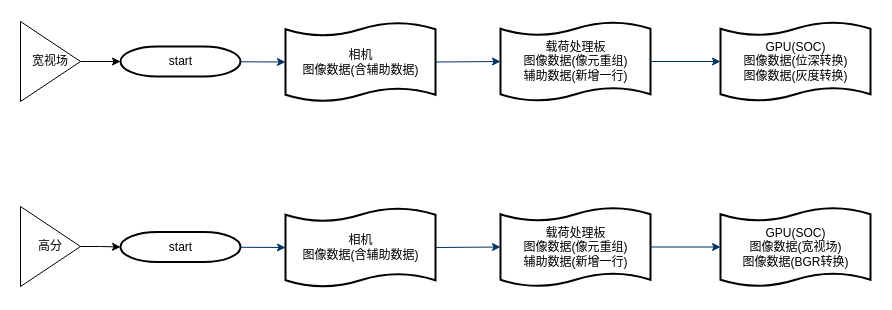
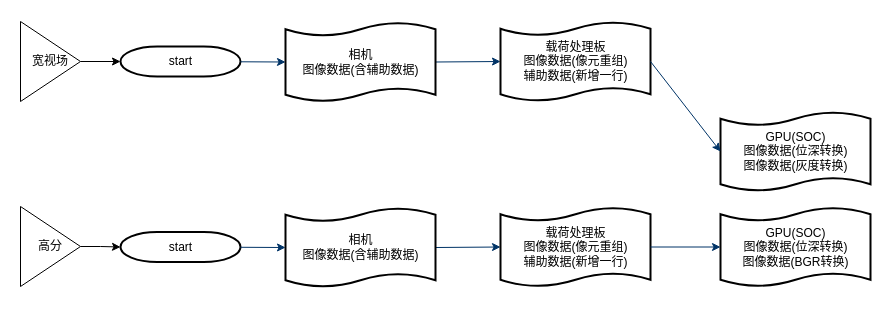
node "GPU(SOC) 图像数据(位深转换) 图像数据(灰度转换)": moved (796, 62) -> (796, 152)
node "GPU(SOC) 图像数据(宽视场) 图像数据(BGR转换)": label "GPU(SOC) 图像数据(宽视场) 图像数据(BGR转换)" -> "GPU(SOC) 图像数据(位深转换) 图像数据(BGR转换)"
